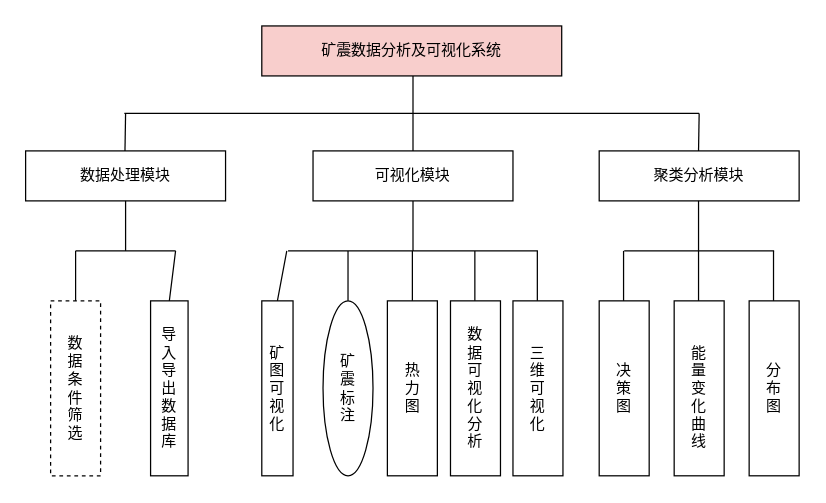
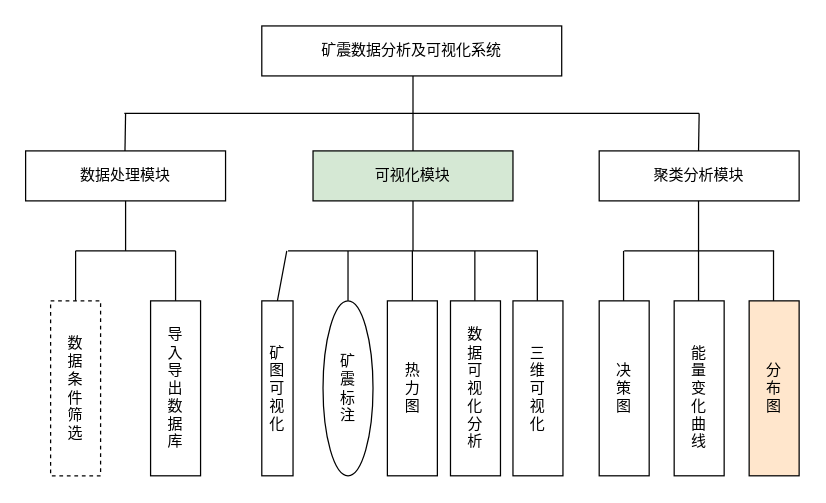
node "矿震数据分析及可视化系统": fillcolor #f8cecc -> #ffffff
node "可视化模块": fillcolor #ffffff -> #d5e8d4
node "导 入 导 出 数 据 库": size 38x175 -> 50x175
node "分 布 图": fillcolor #ffffff -> #ffe6cc
